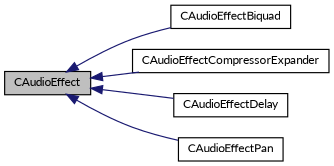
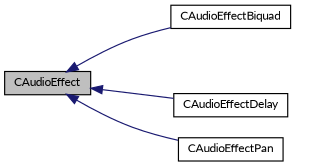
node "CAudioEffectCompressorExpander": removed
